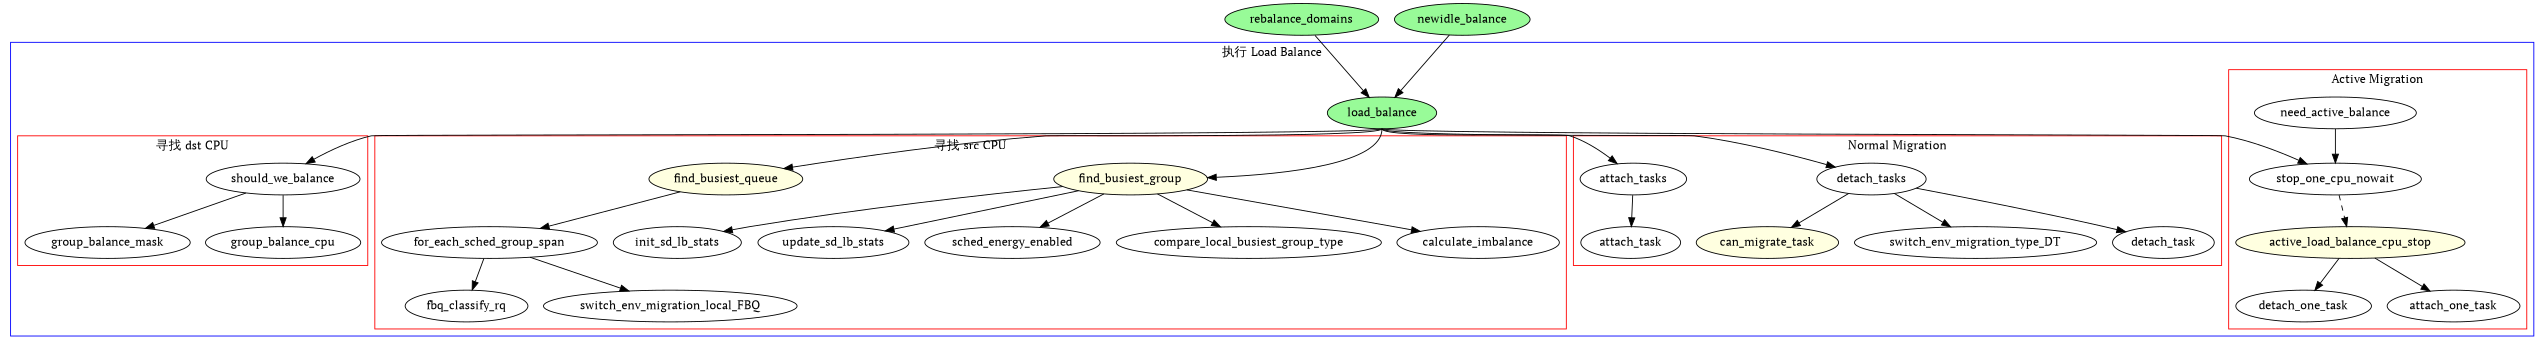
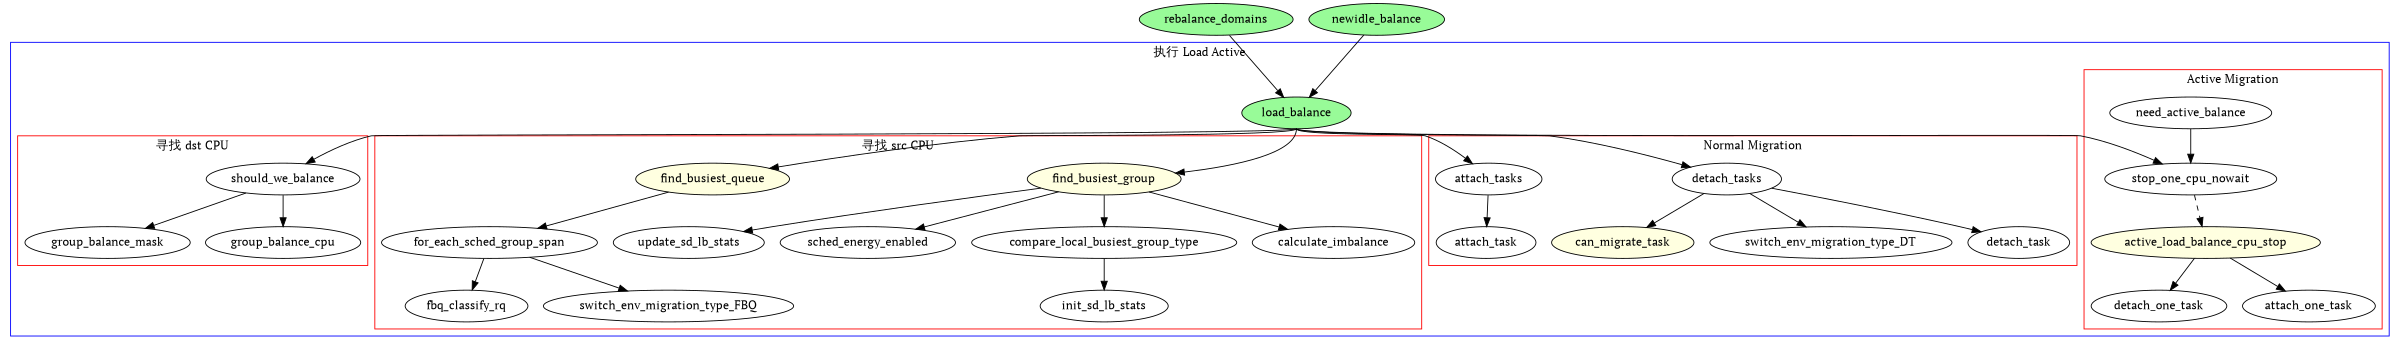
cluster "执行 Load Balance": label "执行 Load Balance" -> "执行 Load Active"
edge "find_busiest_group" -> "init_sd_lb_stats": now "compare_local_busiest_group_type" -> "init_sd_lb_stats"
node "switch_env_migration_local_FBQ": label "switch_env_migration_local_FBQ" -> "switch_env_migration_type_FBQ"
